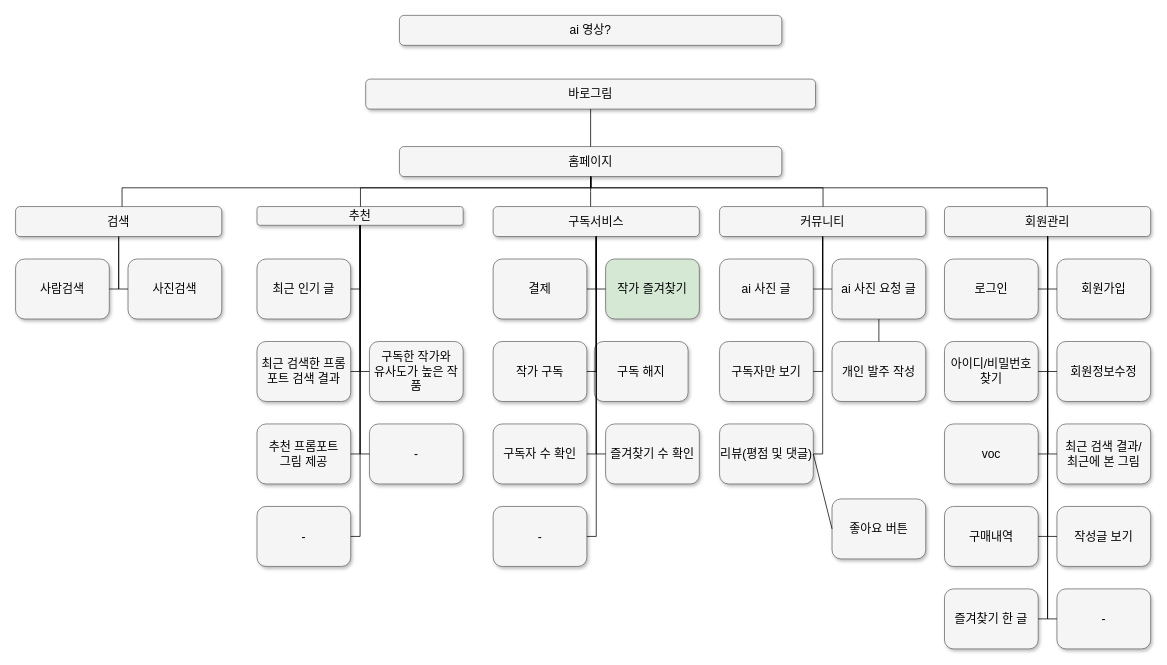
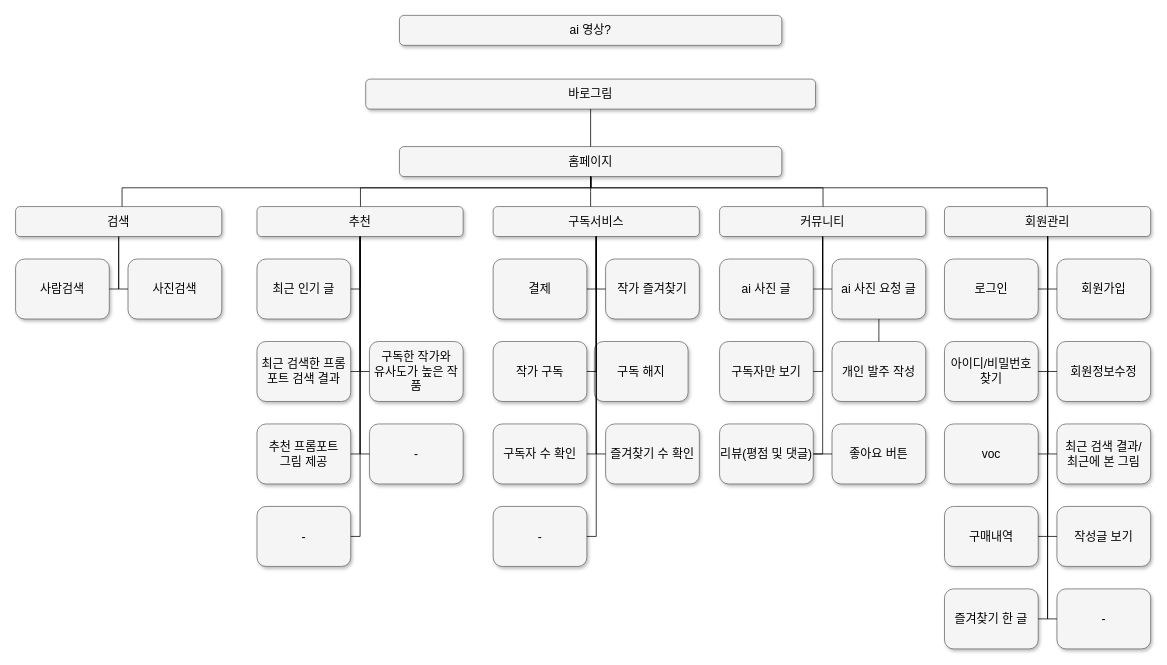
node "추천": size 206x19 -> 206x30
node "작가 즐겨찾기": fillcolor #d5e8d4 -> #f5f5f5
node "좋아요 버튼": moved (879, 529) -> (879, 454)
